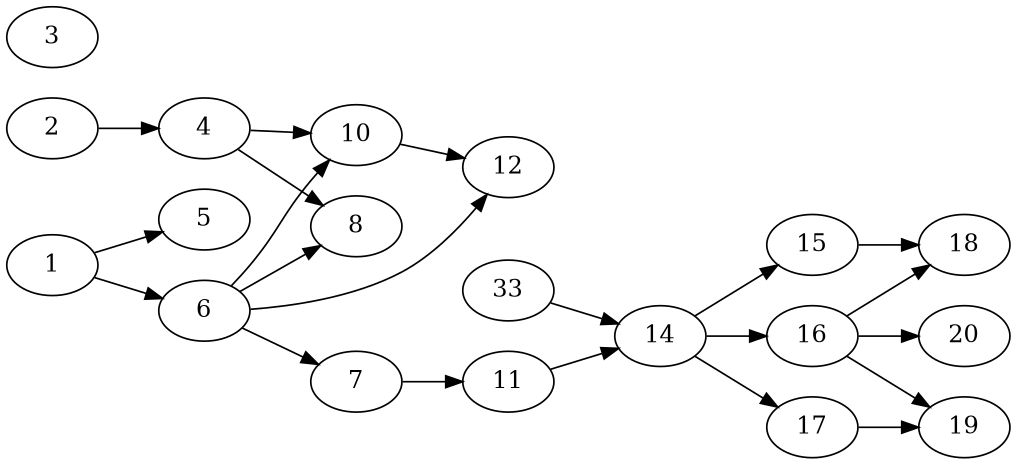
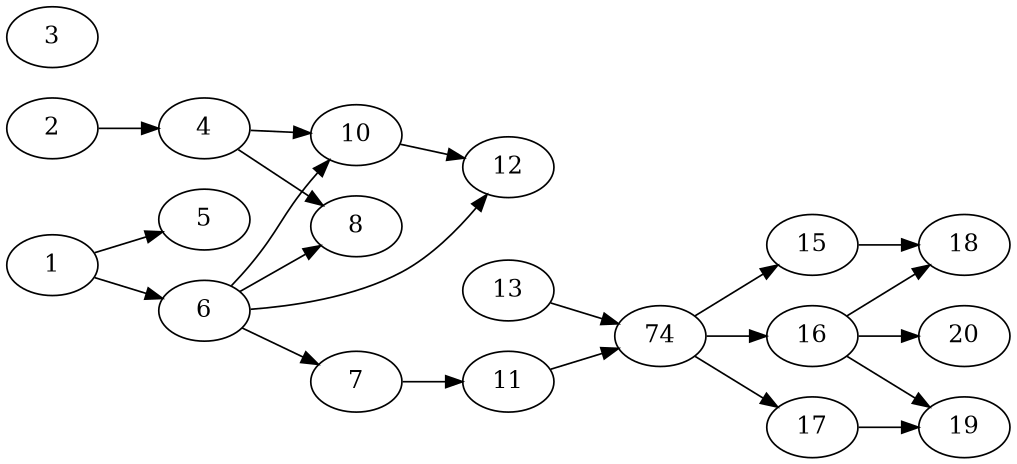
node "33": label "33" -> "13"
node "14": label "14" -> "74"
